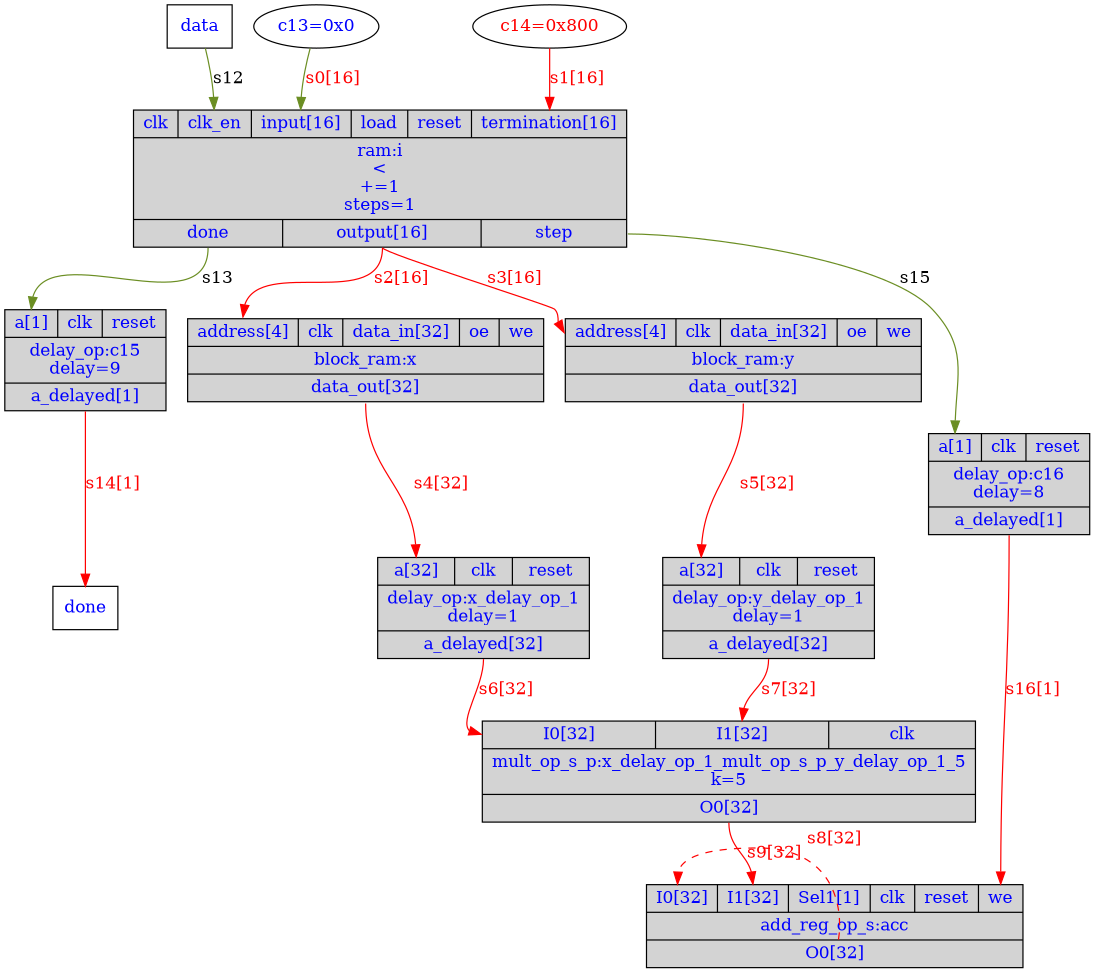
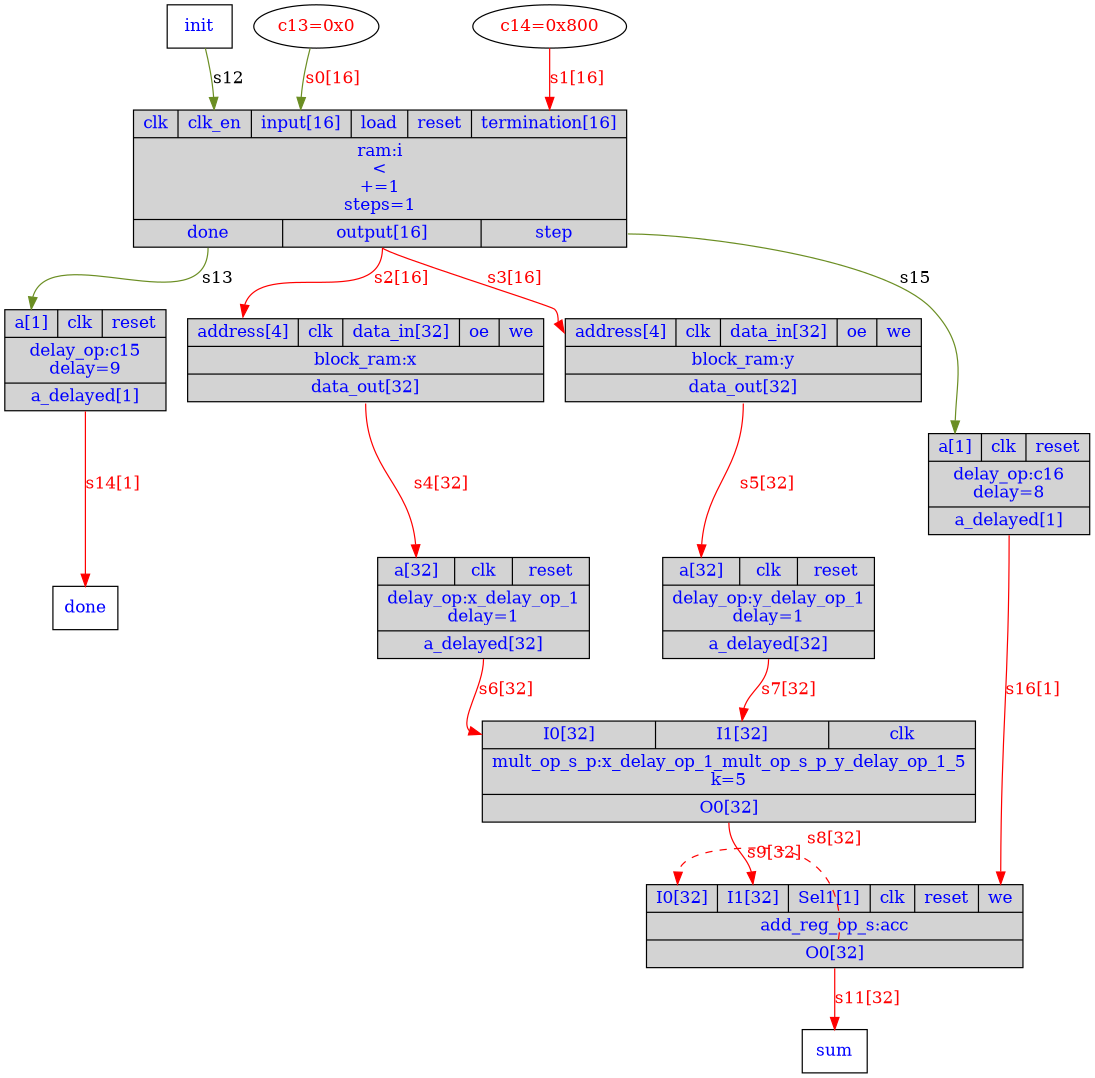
node "data": label "data" -> "init"
node "c13=0x0": fontcolor blue -> red
node "sum": added
